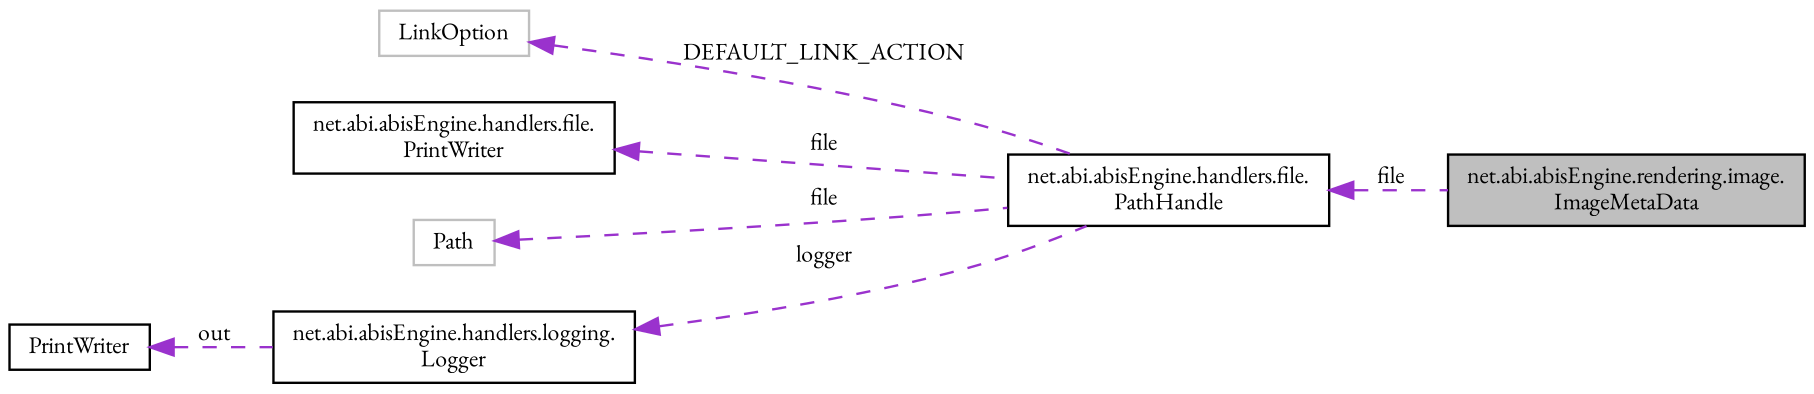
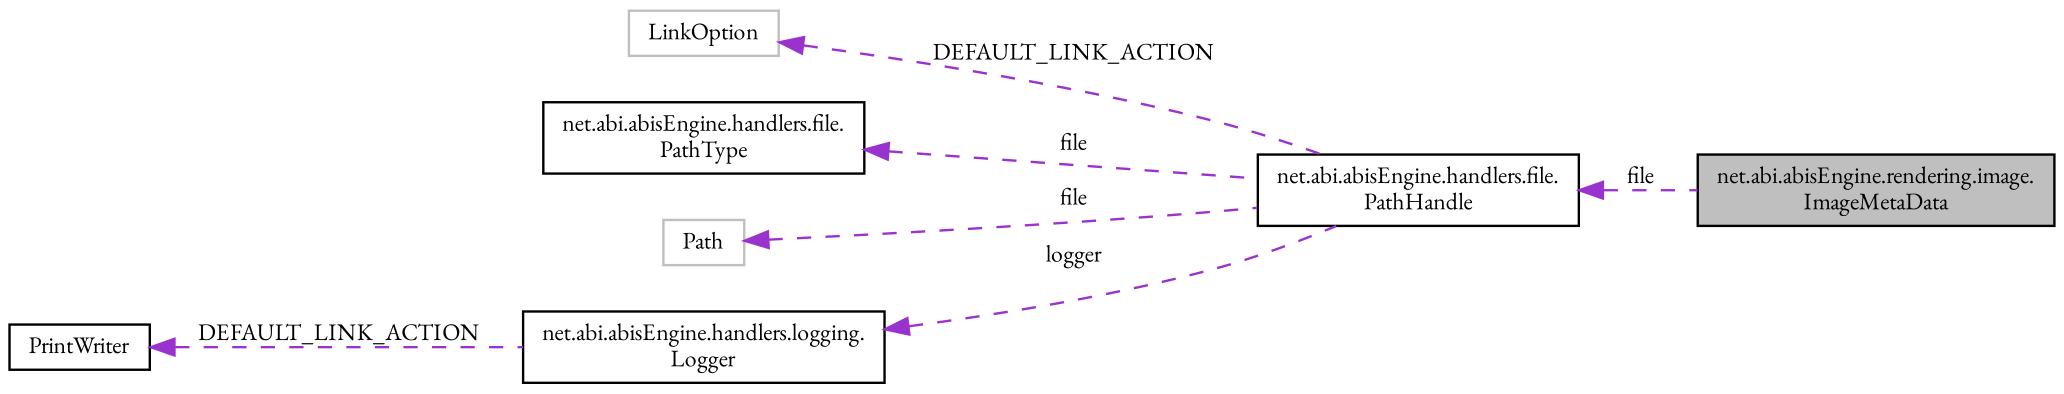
node "net.abi.abisEngine.handlers.file. PrintWriter": label "net.abi.abisEngine.handlers.file. PrintWriter" -> "net.abi.abisEngine.handlers.file. PathType"
edge "net.abi.abisEngine.handlers.logging. Logger" -> "PrintWriter": label " out" -> " DEFAULT_LINK_ACTION"
